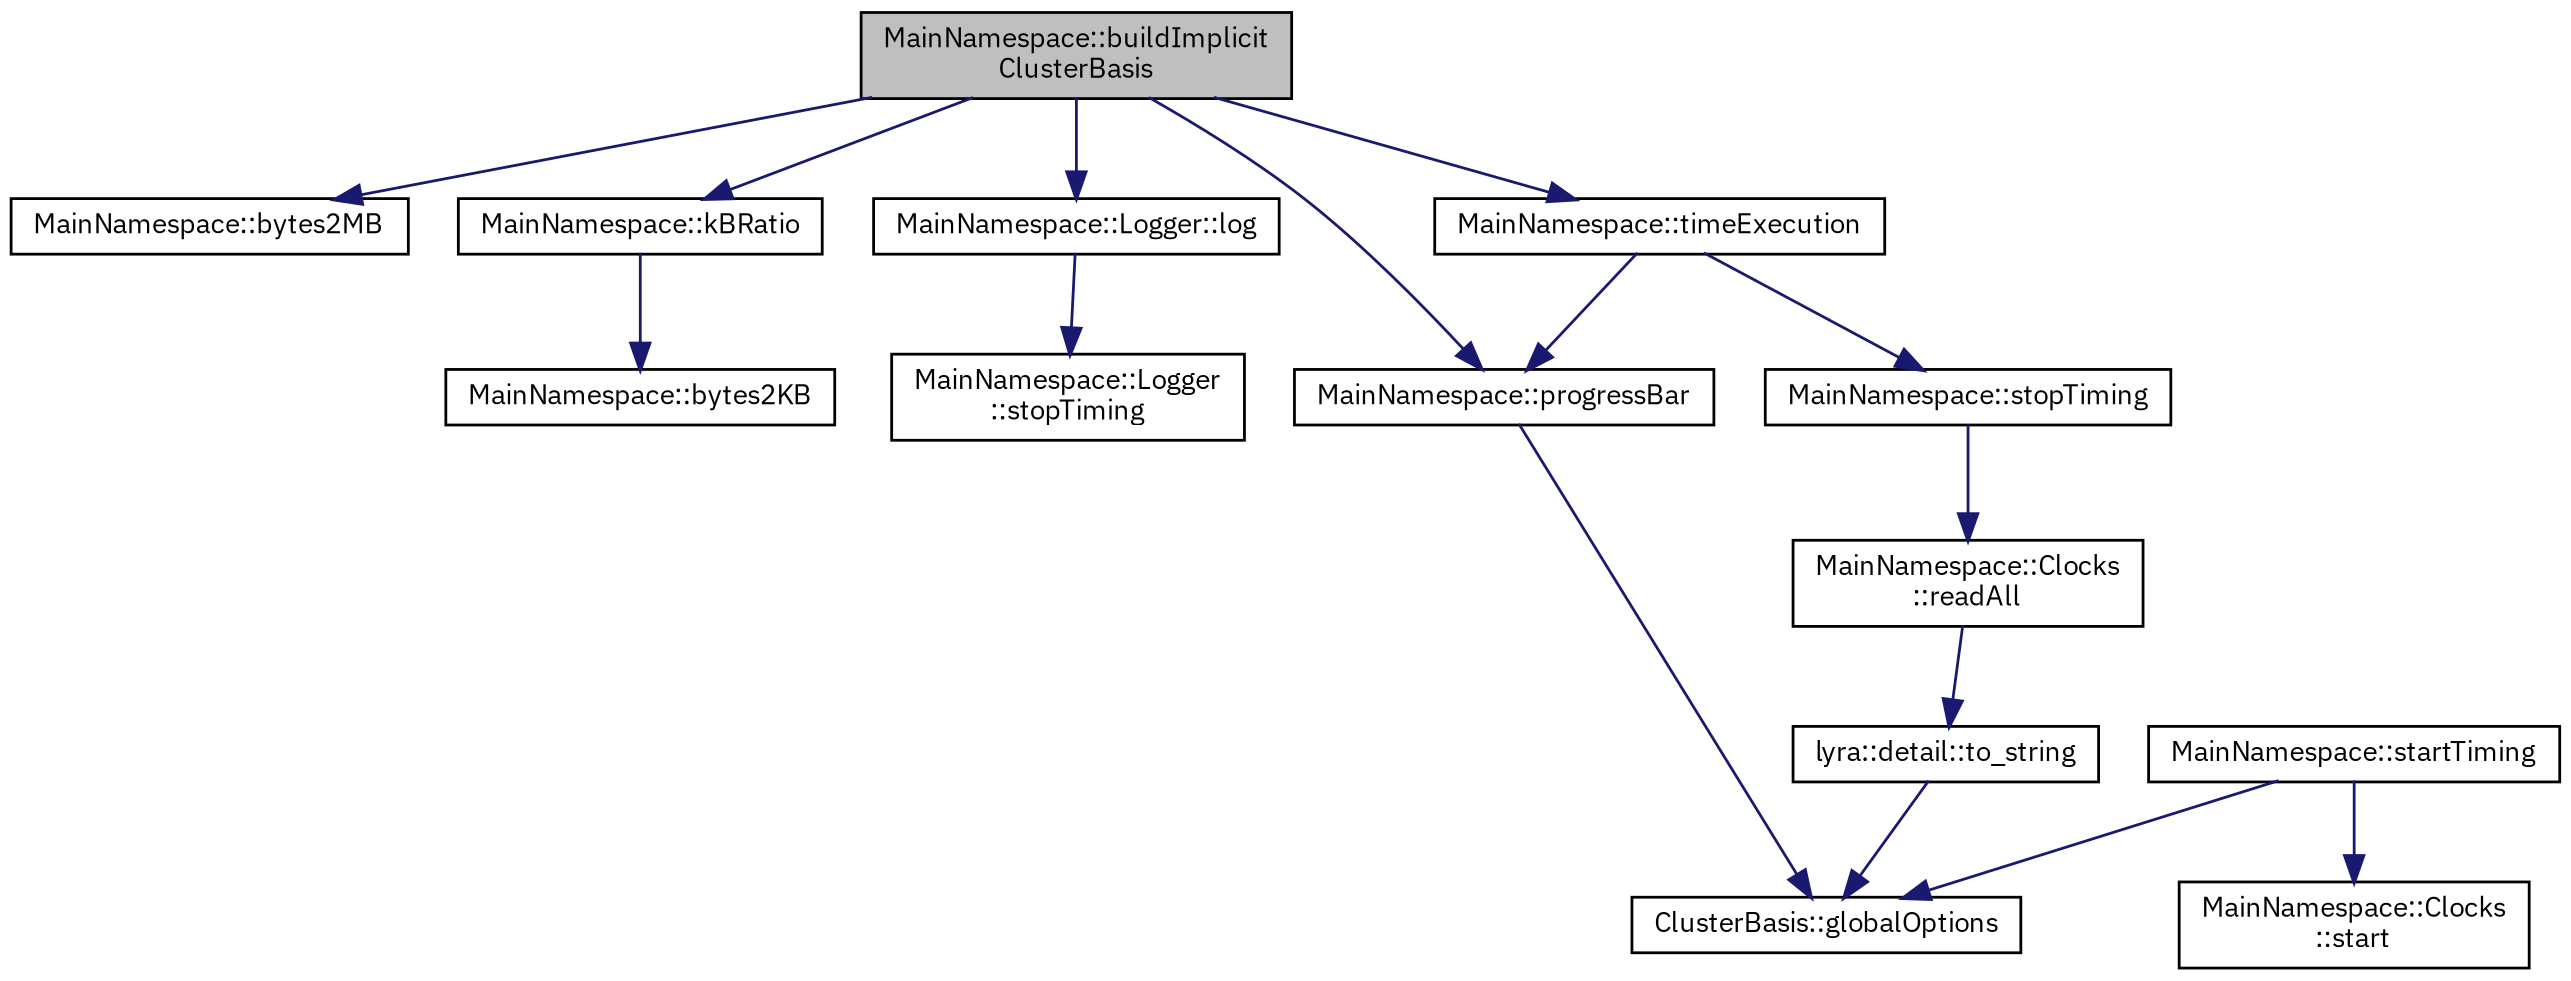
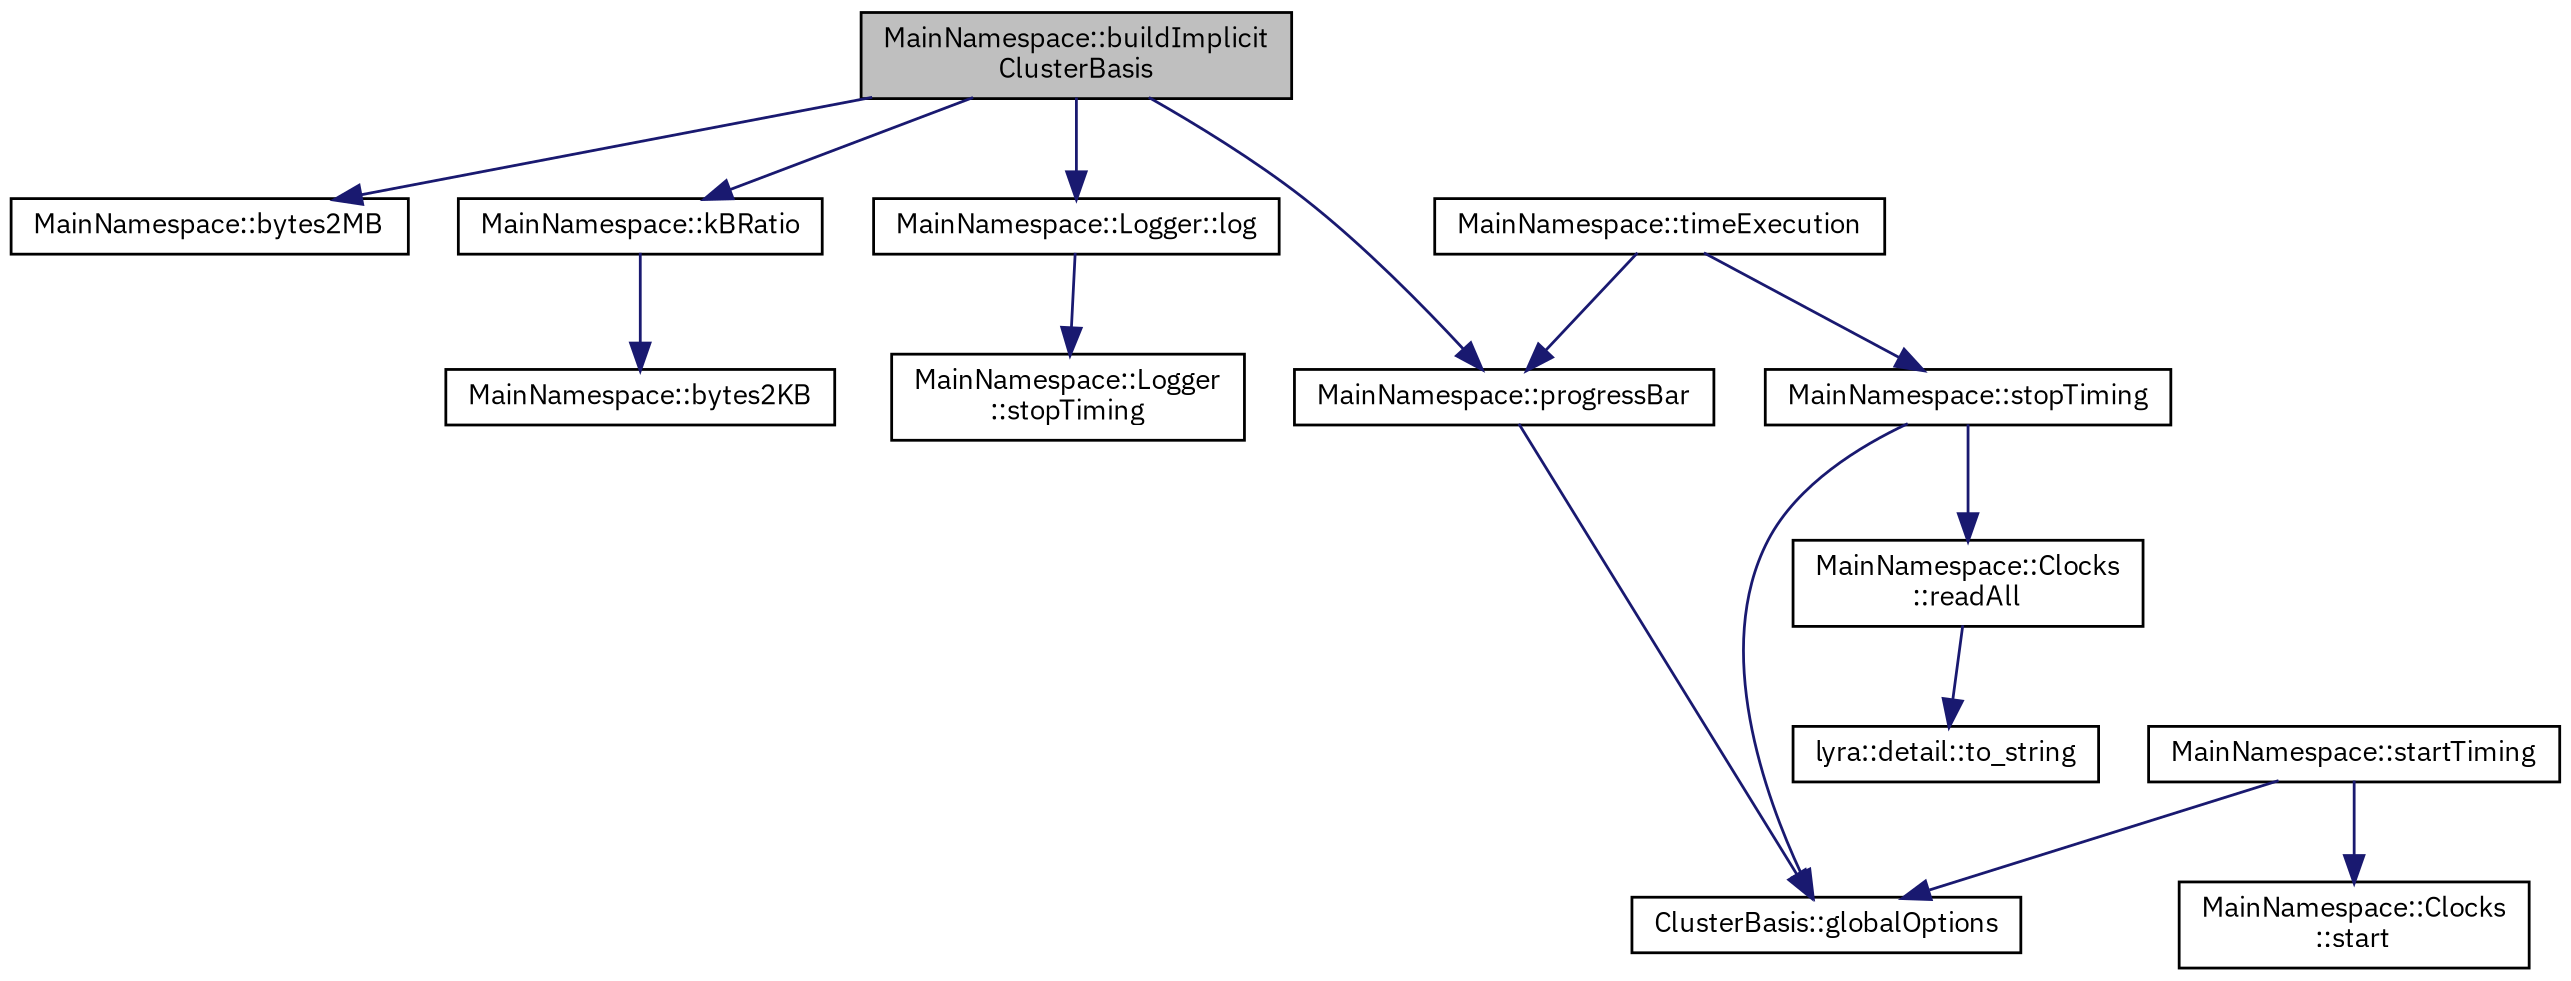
edge "MainNamespace::buildImplicit ClusterBasis" -> "MainNamespace::timeExecution": removed
edge "lyra::detail::to_string" -> "ClusterBasis::globalOptions": now "MainNamespace::stopTiming" -> "ClusterBasis::globalOptions"
